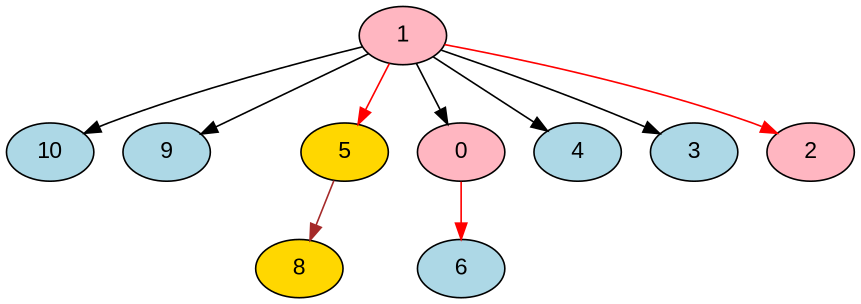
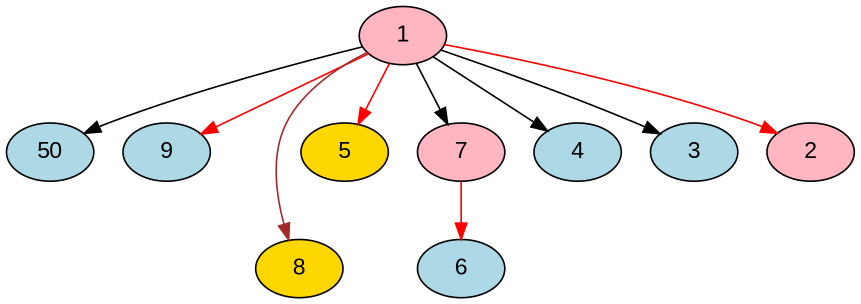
edge "1" -> "9": color black -> red
node "10": label "10" -> "50"
node "0": label "0" -> "7"
edge "5" -> "8": now "1" -> "8"
